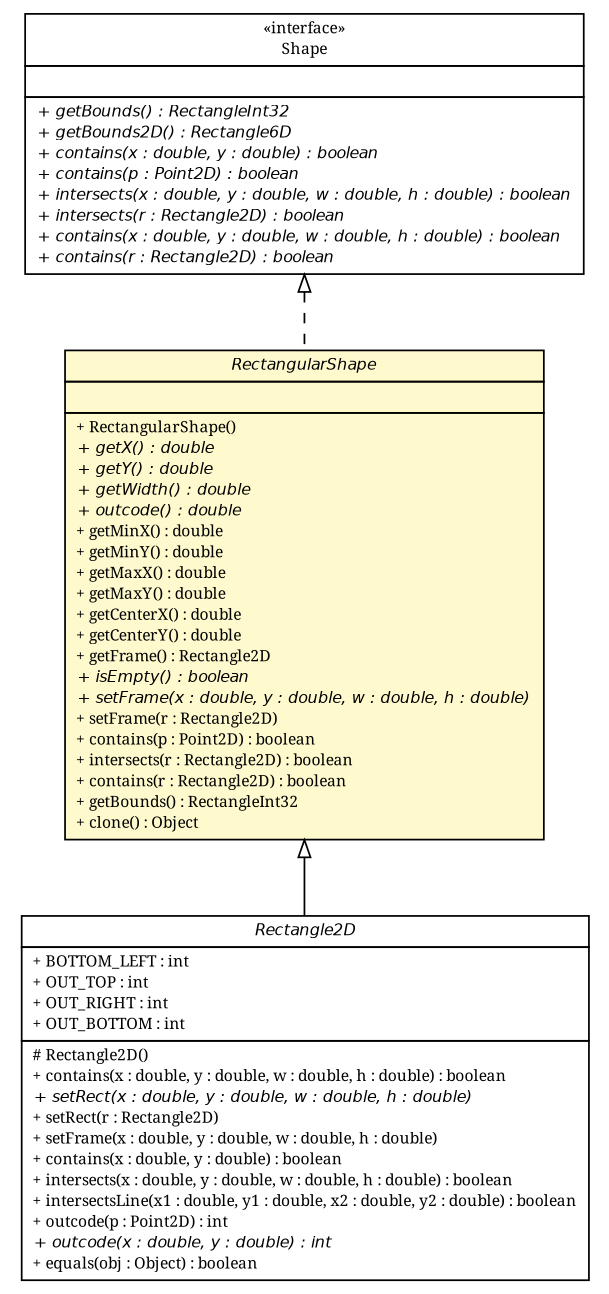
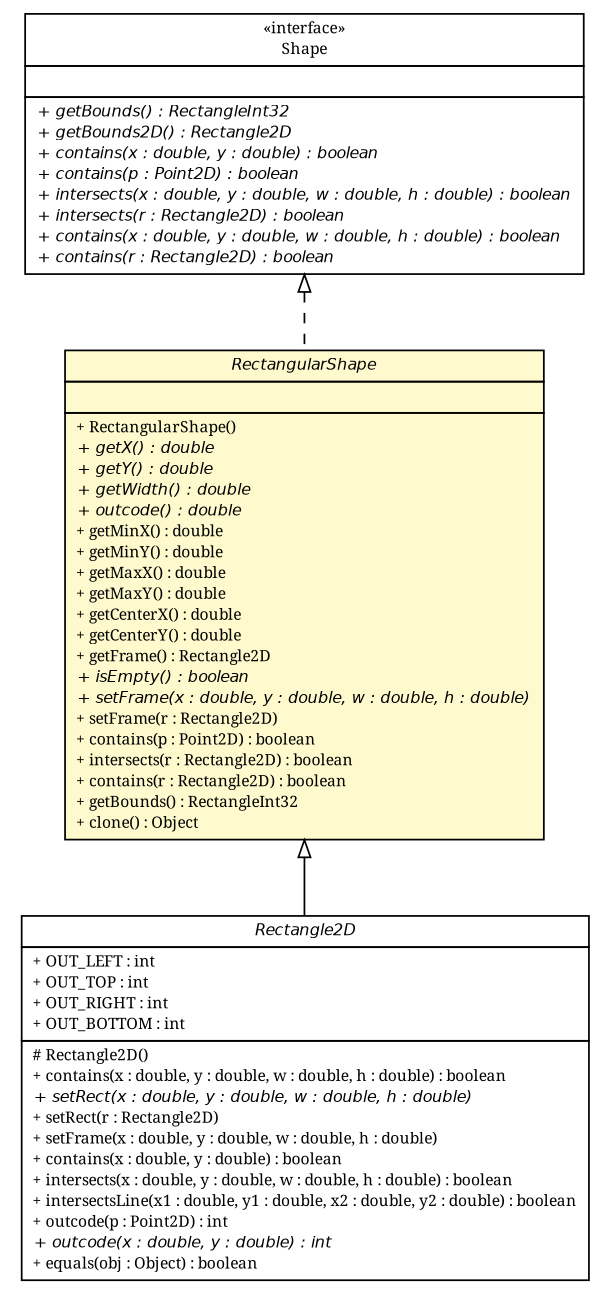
node "Shape": text "+ getBounds2D() : Rectangle6D" -> "+ getBounds2D() : Rectangle2D"
node "Rectangle2D": text "+ BOTTOM_LEFT : int" -> "+ OUT_LEFT : int"
